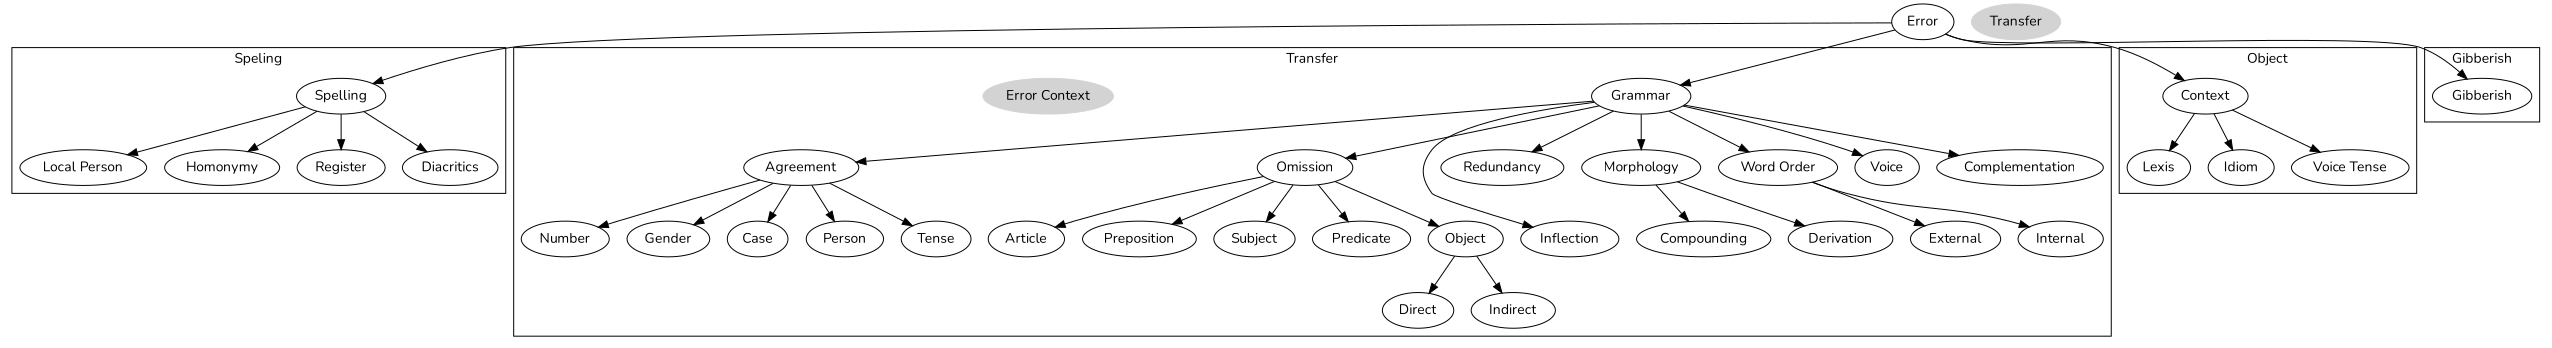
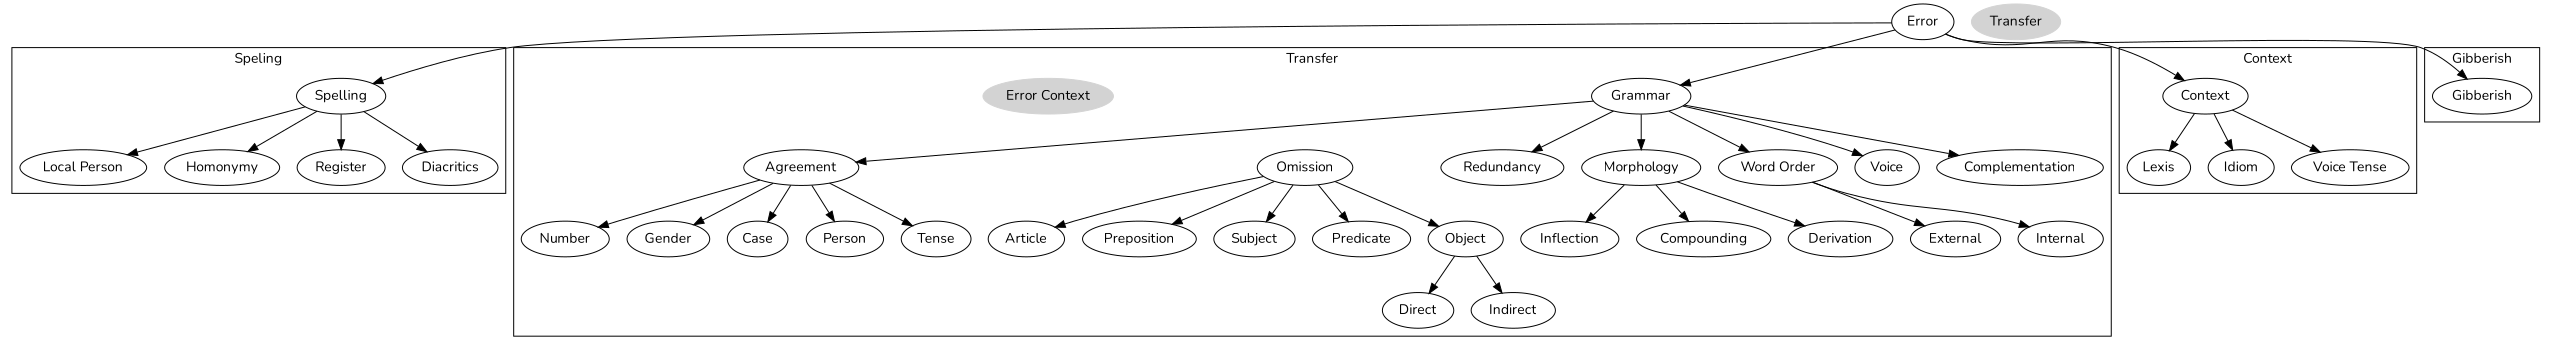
cluster "Object": label "Object" -> "Context"
edge "Grammar" -> "Omission": removed
edge "Grammar" -> "Inflection": now "Morphology" -> "Inflection"
